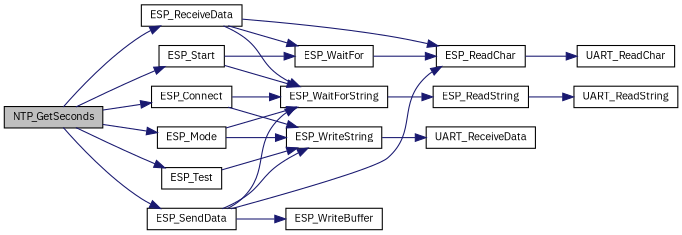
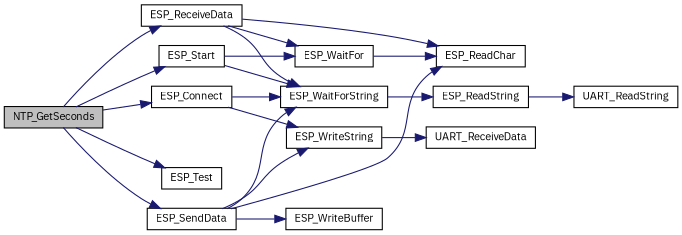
node "UART_ReadChar": removed
node "ESP_Mode": removed
edge "ESP_Test" -> "ESP_WriteString": removed
